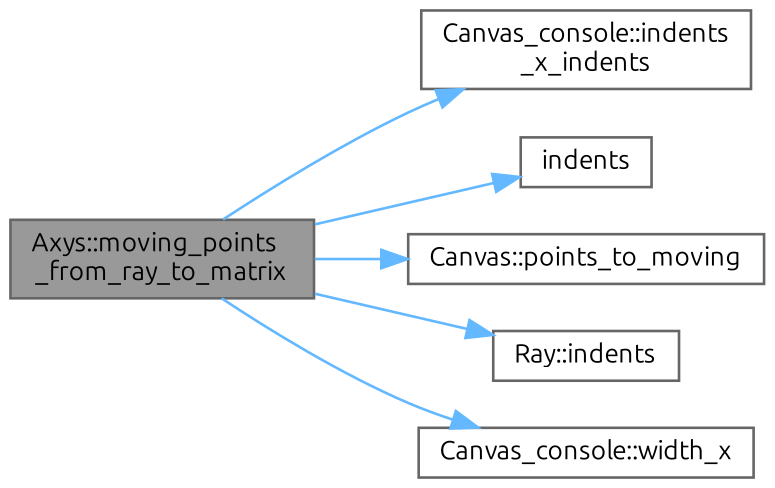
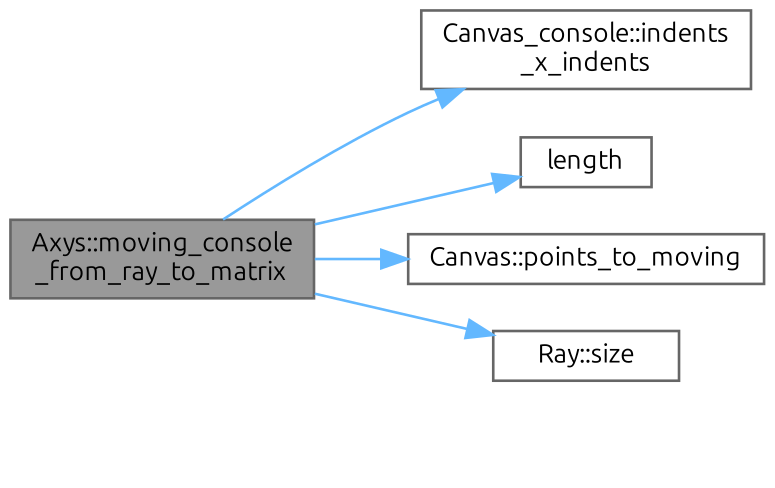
node "indents": label "indents" -> "length"
node "Axys::moving_points _from_ray_to_matrix": label "Axys::moving_points _from_ray_to_matrix" -> "Axys::moving_console _from_ray_to_matrix"
node "Ray::indents": label "Ray::indents" -> "Ray::size"
node "Canvas_console::width_x": removed
